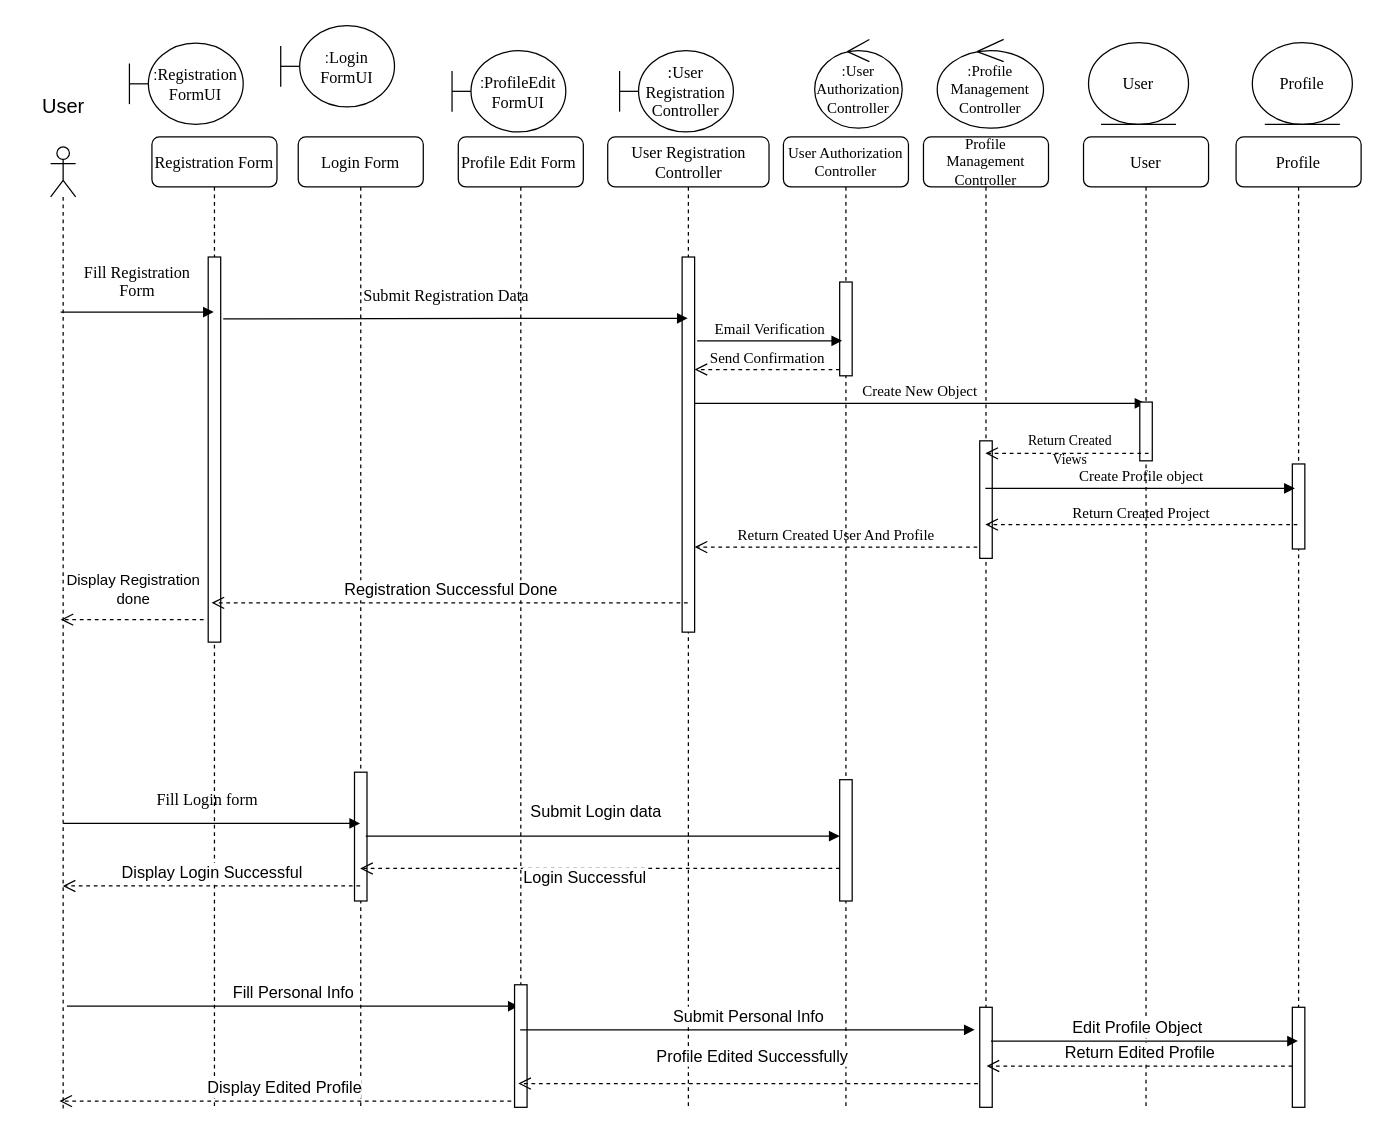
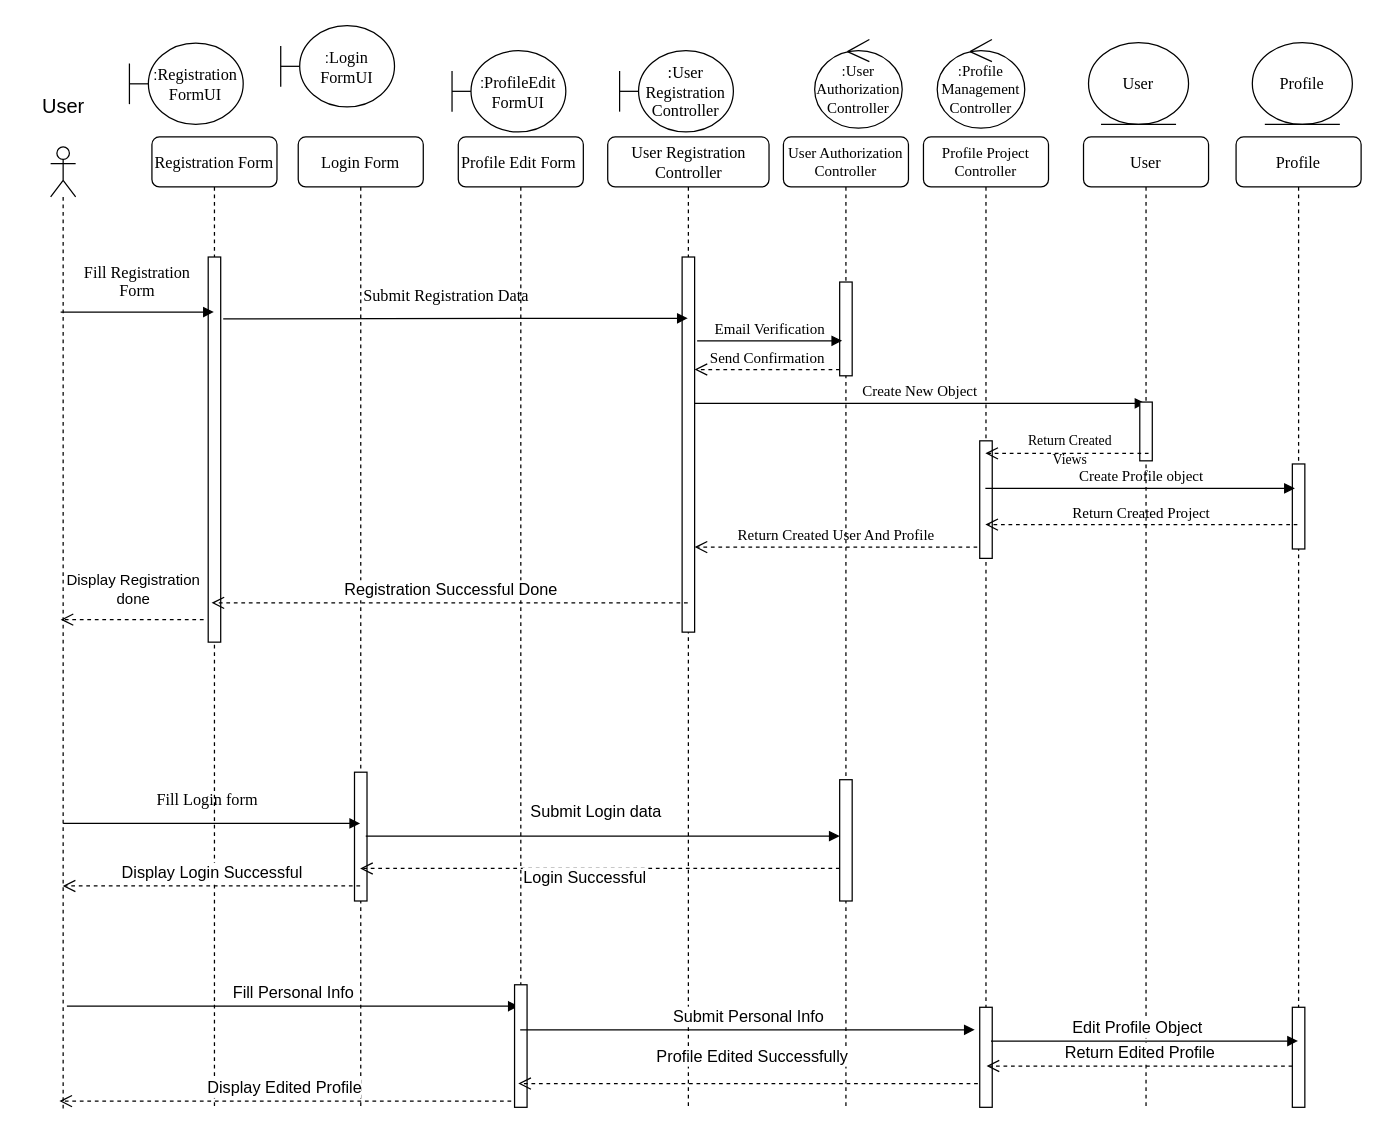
node ":Profile Management Controller": size 106x89 -> 88x89
node "Profile Management Controller": label "Profile Management Controller" -> "Profile Project Controller"
